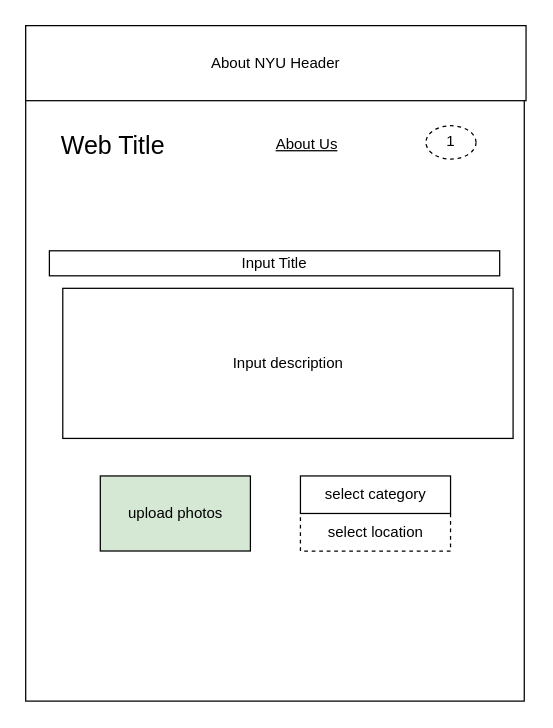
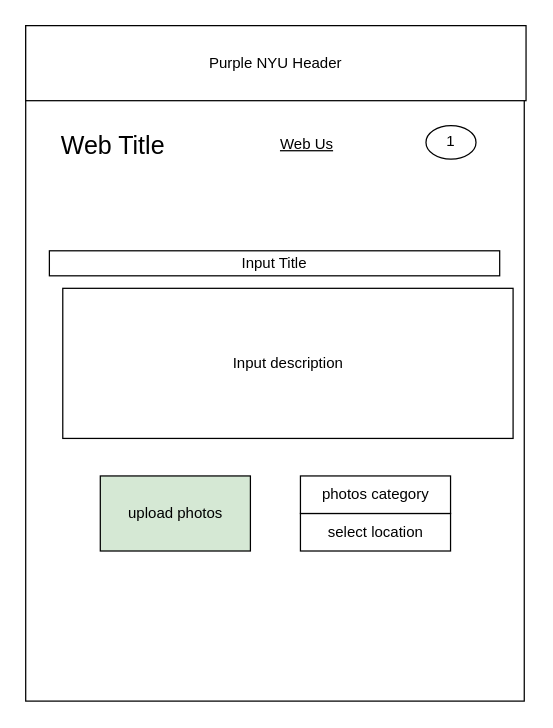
node "About NYU Header": label "About NYU Header" -> "Purple NYU Header"
node "1": style dashed -> solid
node "About Us": label "About Us" -> "Web Us"
node "select category": label "select category" -> "photos category"
node "select location": style dashed -> solid
